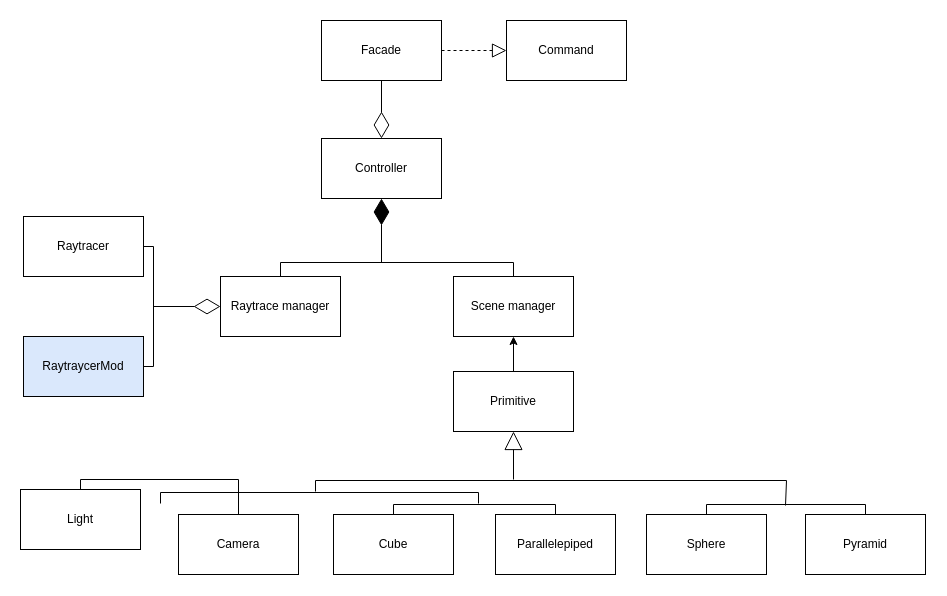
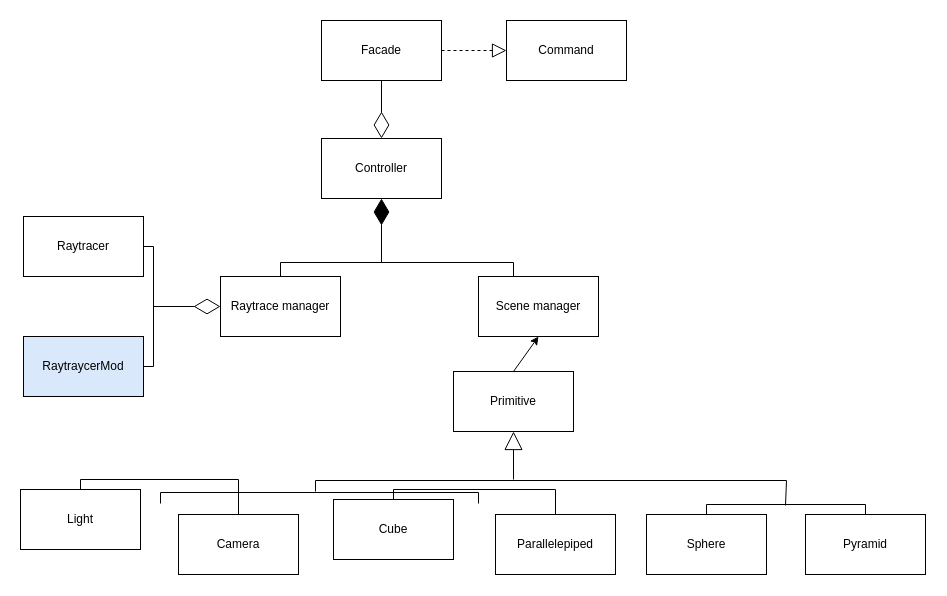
node "Scene manager": moved (514, 307) -> (539, 307)
node "Cube": moved (394, 545) -> (394, 530)
